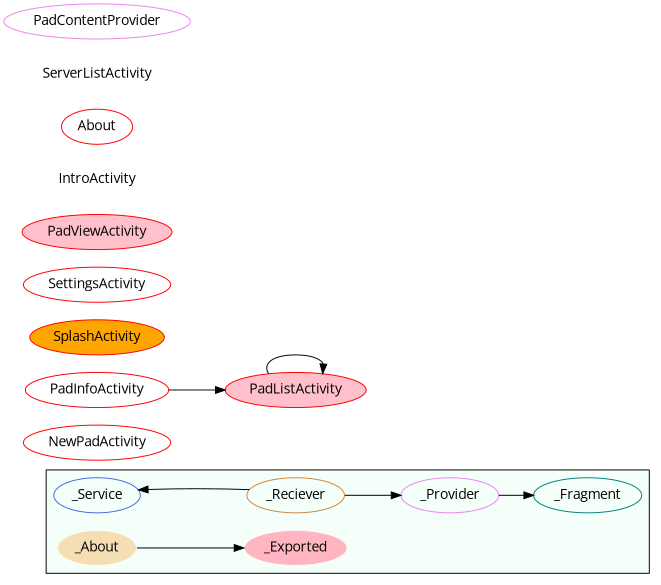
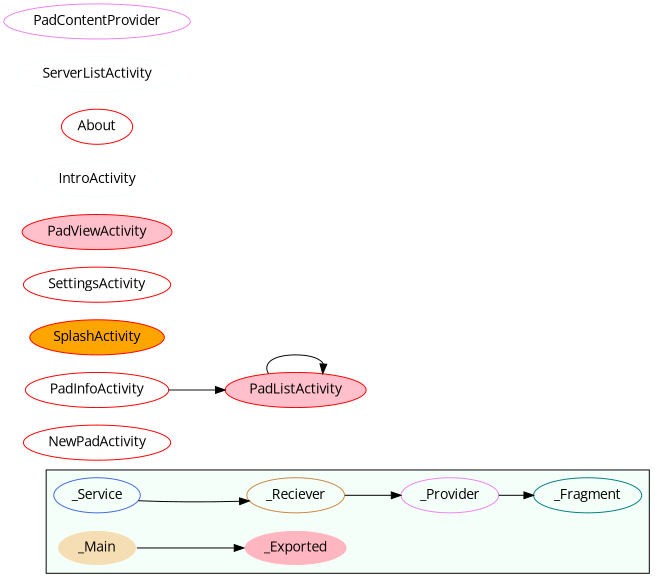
edge "_Reciever" -> "_Service": reversed
node "_About": label "_About" -> "_Main"
